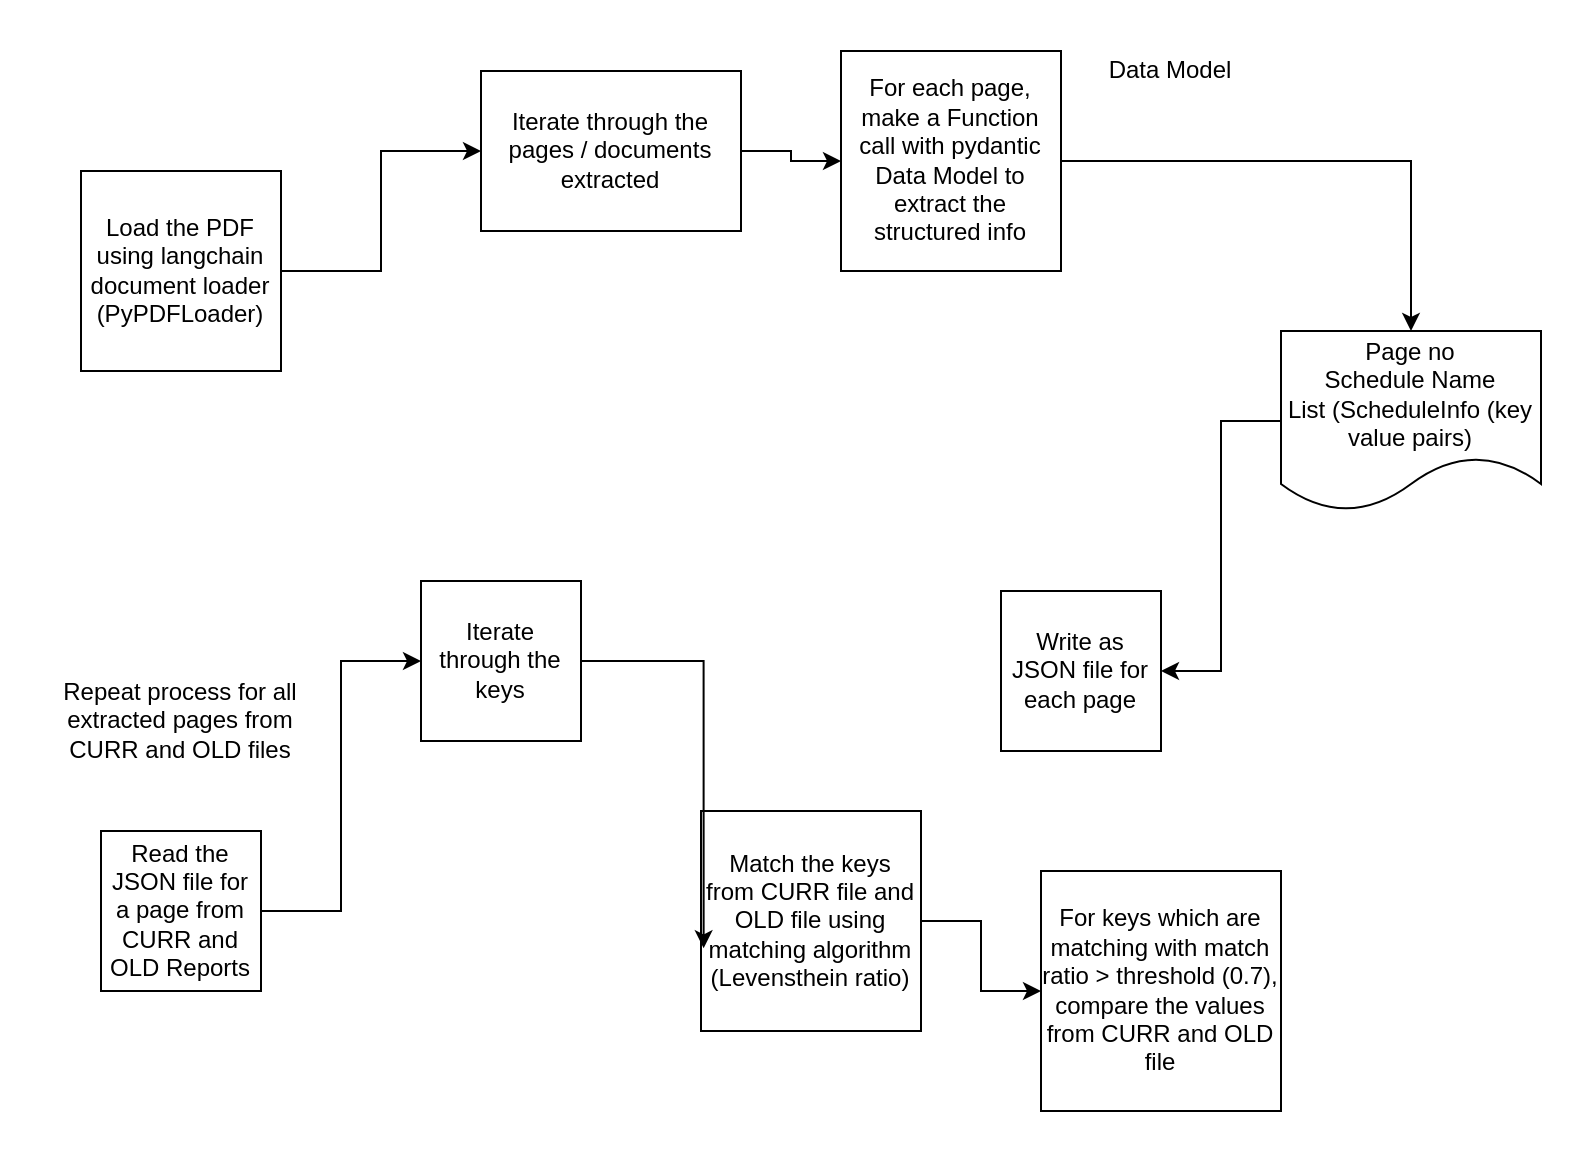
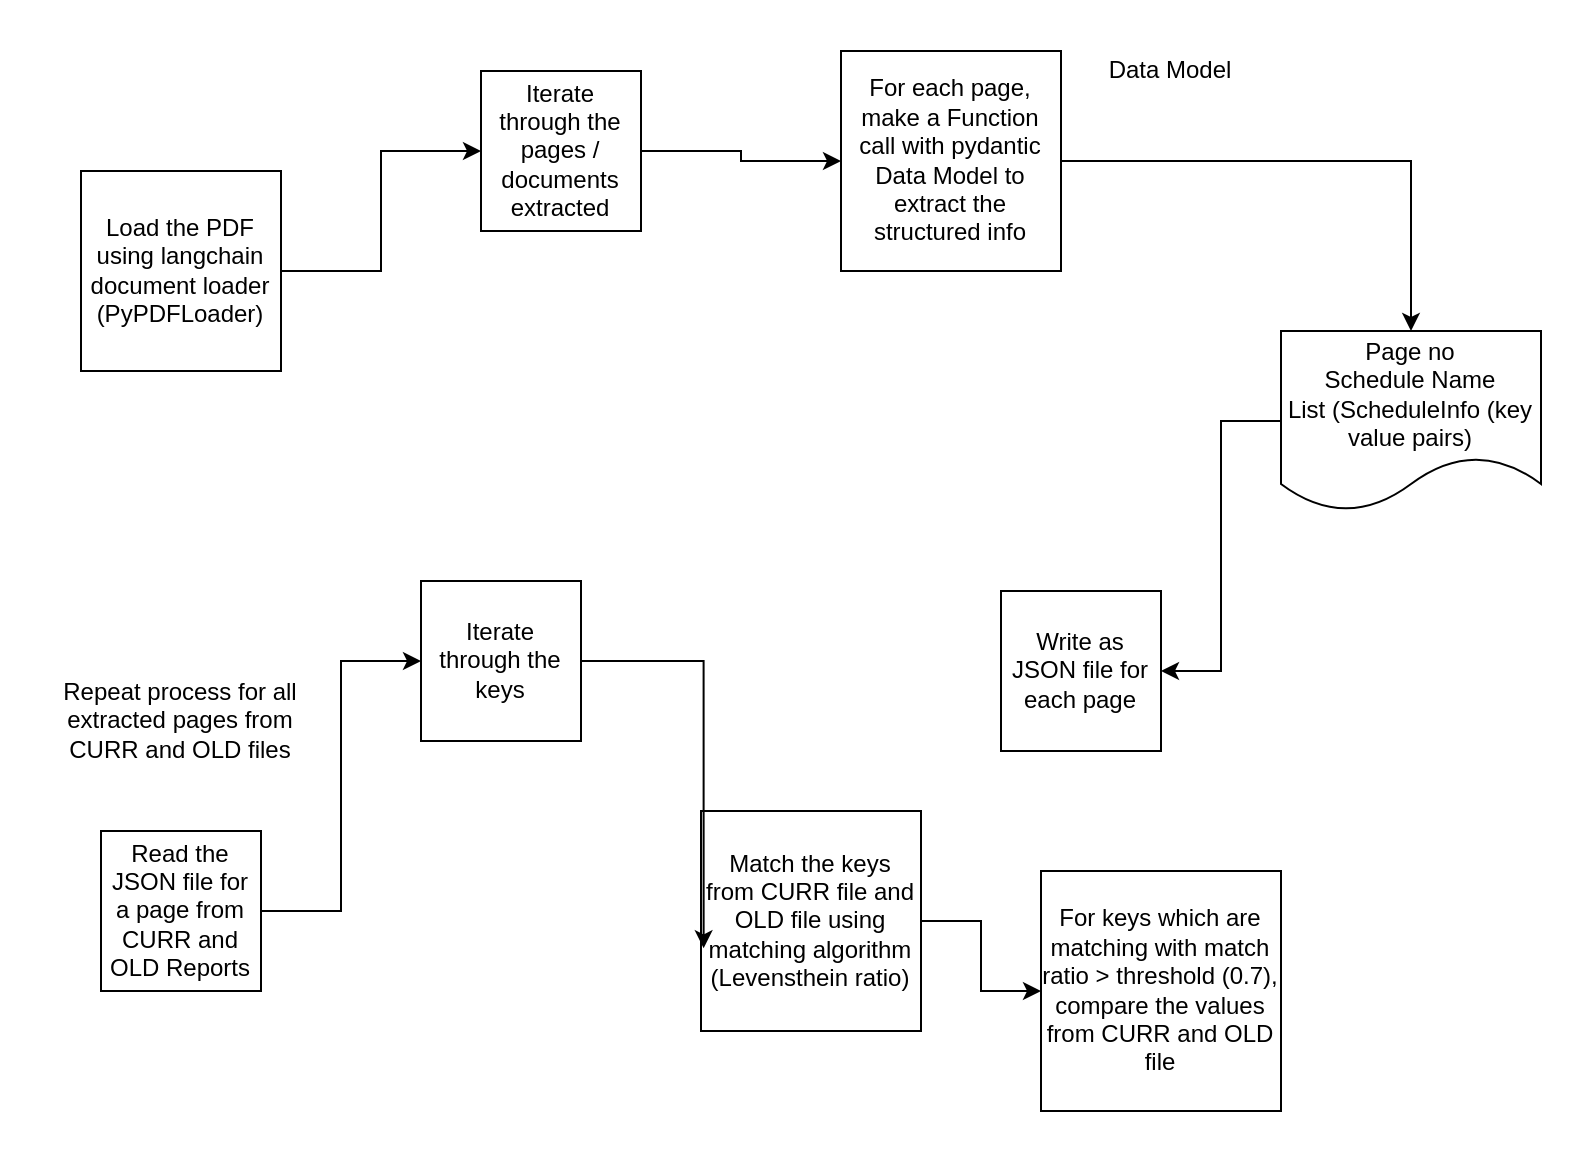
node "Iterate through the pages / documents extracted": size 260x160 -> 160x160
